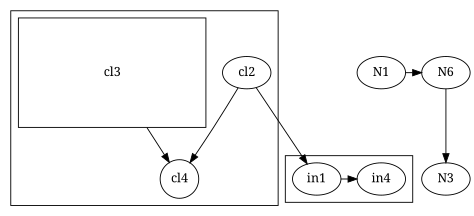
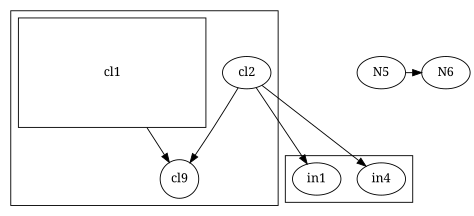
node "cl3": label "cl3" -> "cl1"
node "N1": label "N1" -> "N5"
node "cl4": label "cl4" -> "cl9"
edge "in1" -> "in4": now "cl2" -> "in4"
node "N3": removed
